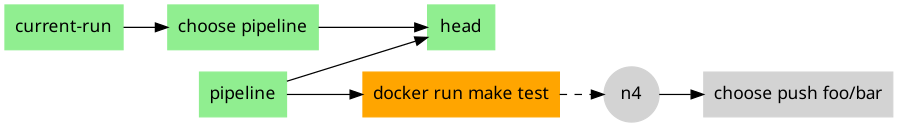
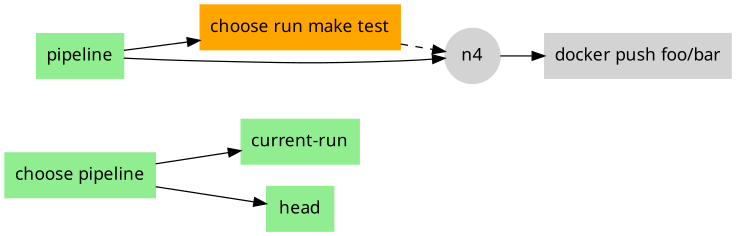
edge "current-run" -> "choose pipeline": reversed
edge "pipeline" -> "head": now "pipeline" -> "n4"
node "docker run make test": label "docker run make test" -> "choose run make test"
node "choose push foo/bar": label "choose push foo/bar" -> "docker push foo/bar"
